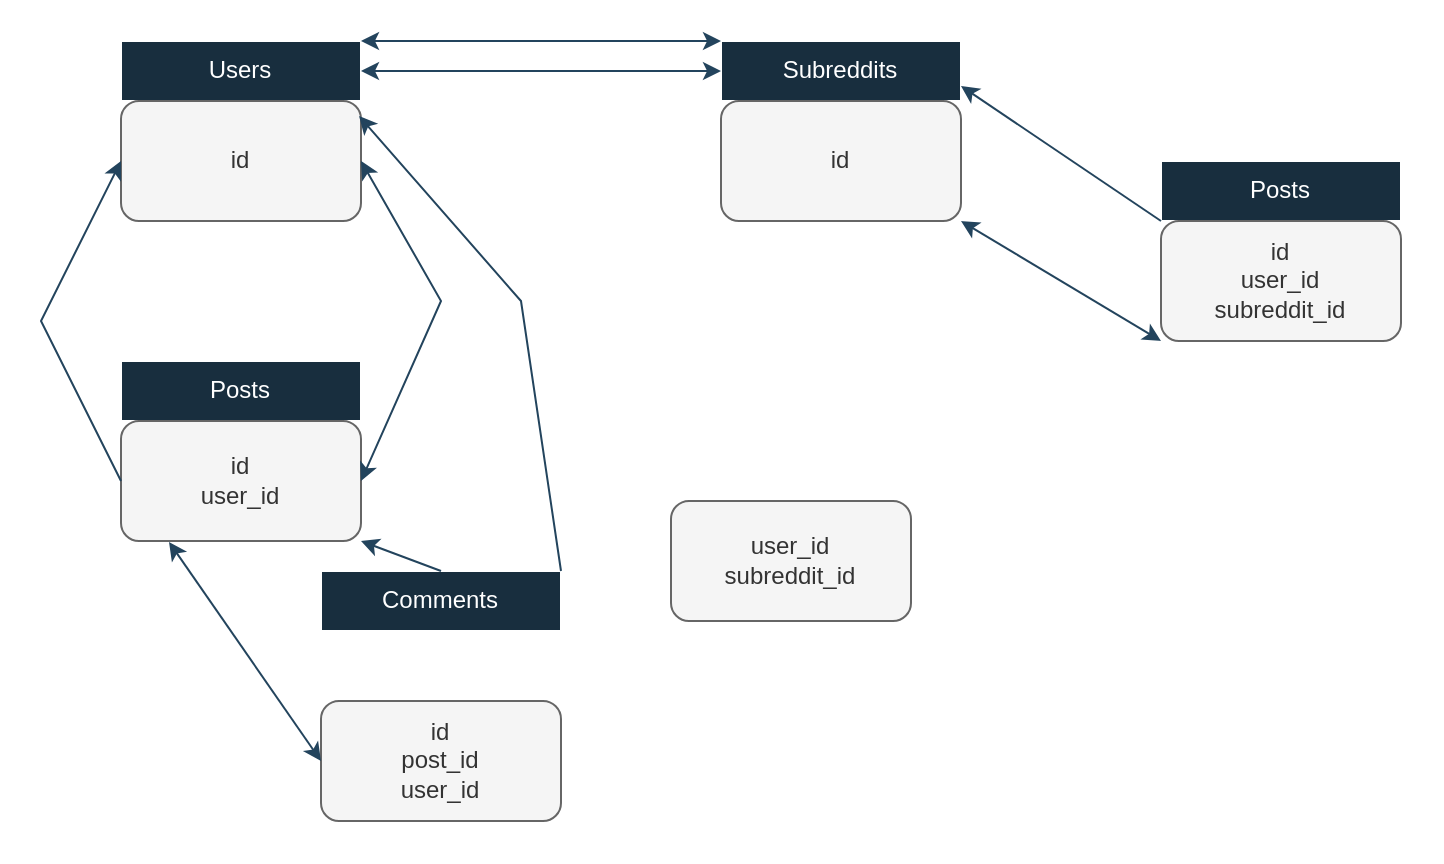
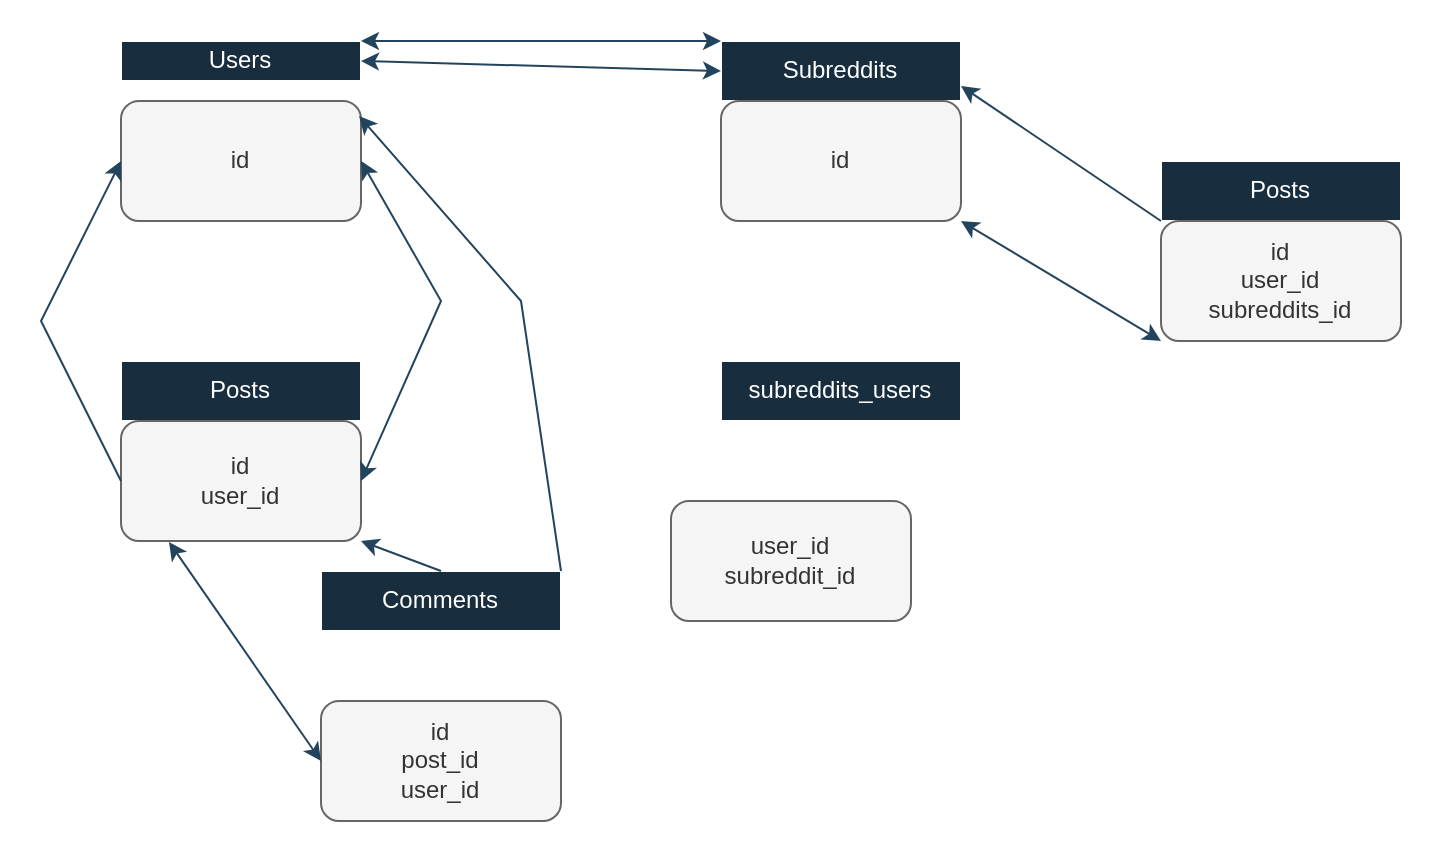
node "Users": size 240x60 -> 240x40
node "id user_id subreddit_id": label "id user_id subreddit_id" -> "id user_id subreddits_id"
node "subreddits_users": added
